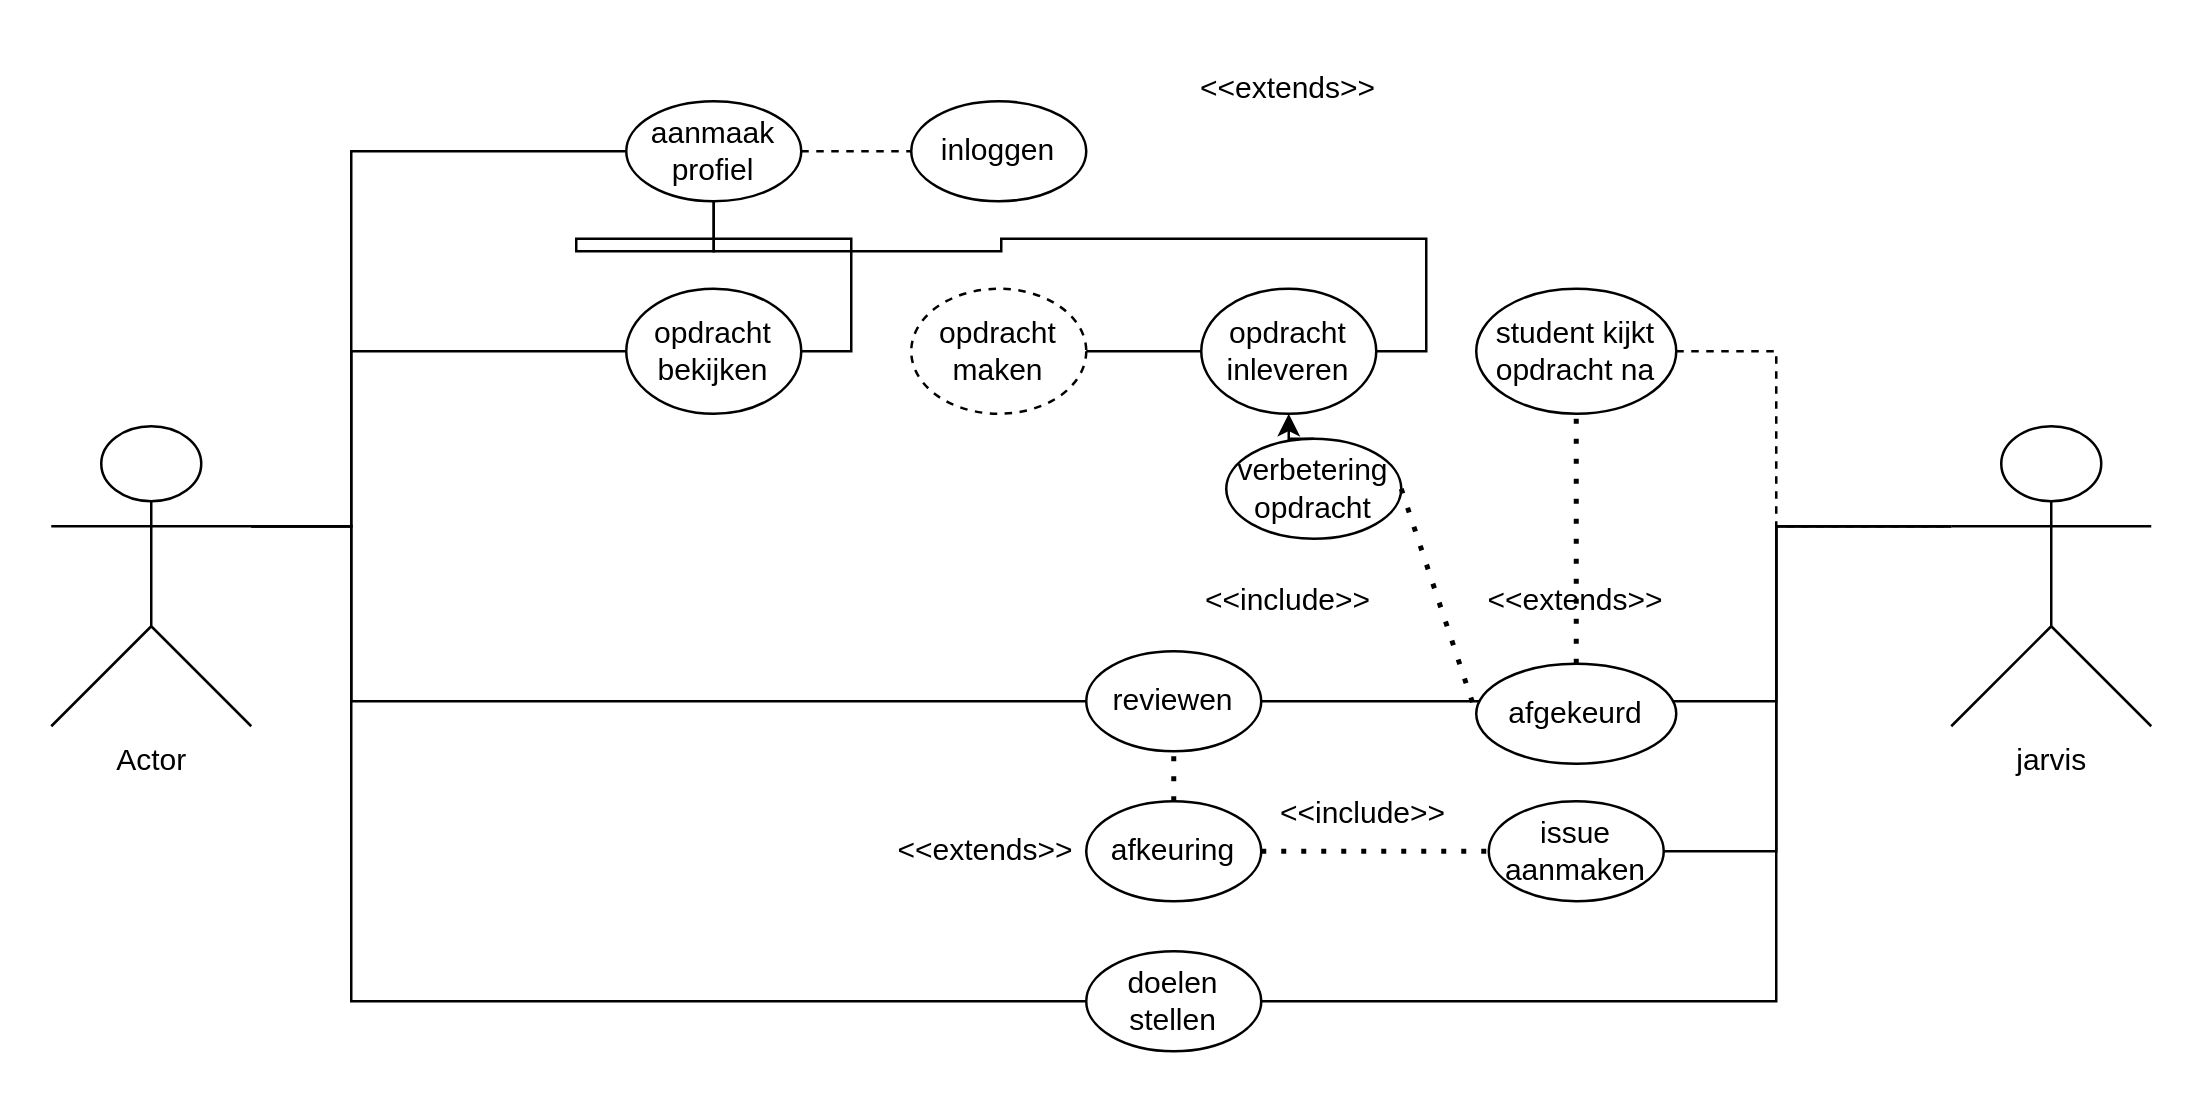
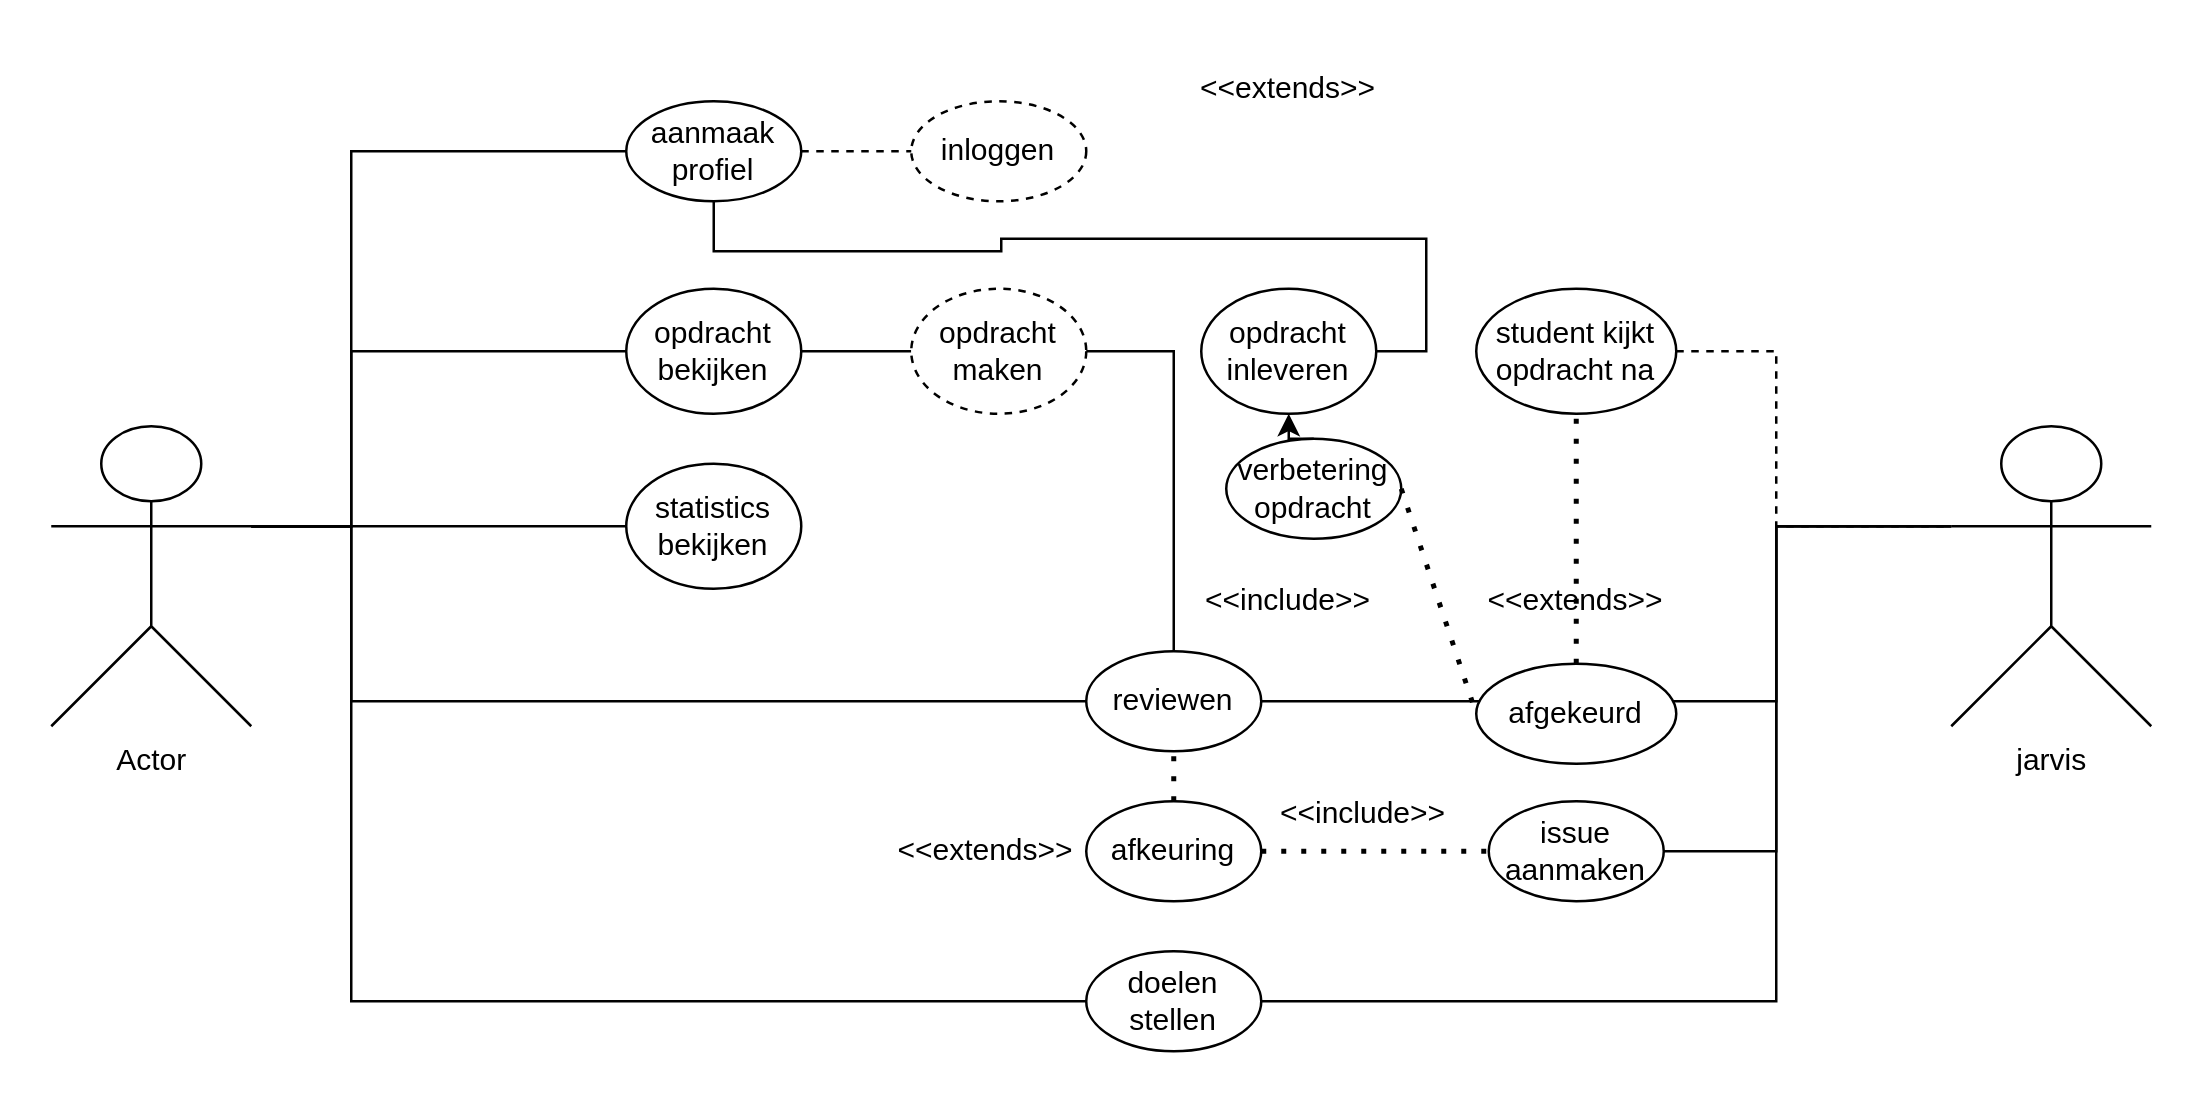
node "inloggen": style solid -> dashed
edge "aanmaak profiel" -- "opdracht bekijken": now "opdracht maken" -- "opdracht bekijken"
edge "opdracht maken" -- "opdracht inleveren": now "opdracht maken" -- "reviewen"
edge "statistics bekijken" -- "Actor": added
node "statistics bekijken": added
